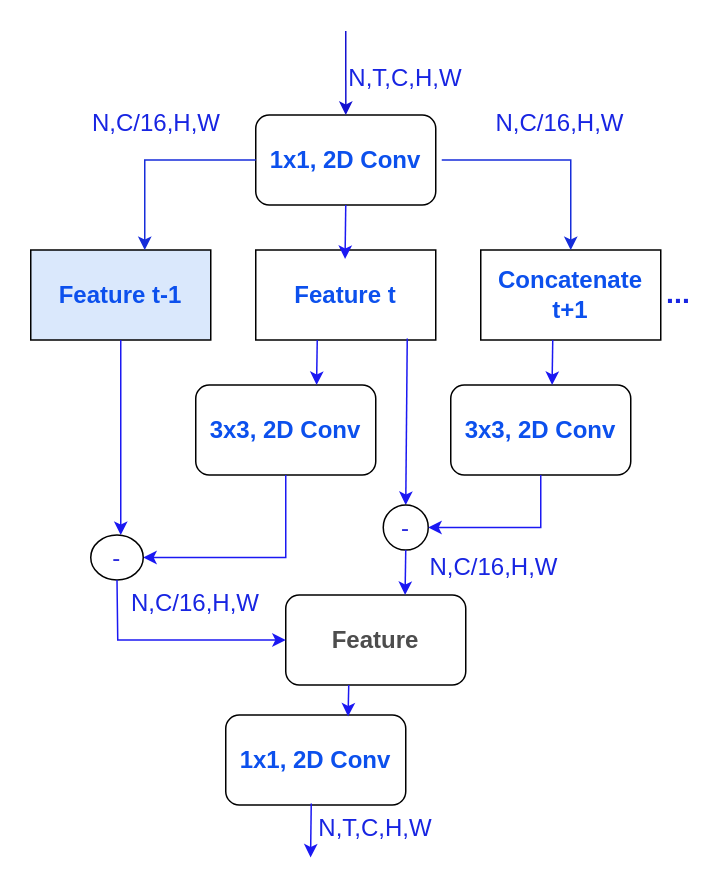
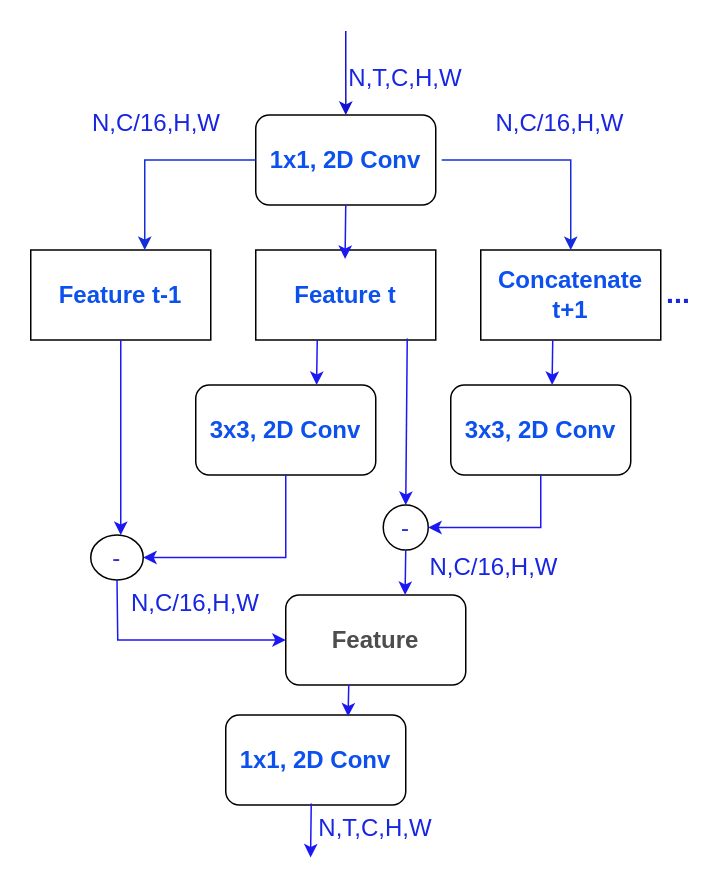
node "Feature t-1": fillcolor #dae8fc -> #ffffff
